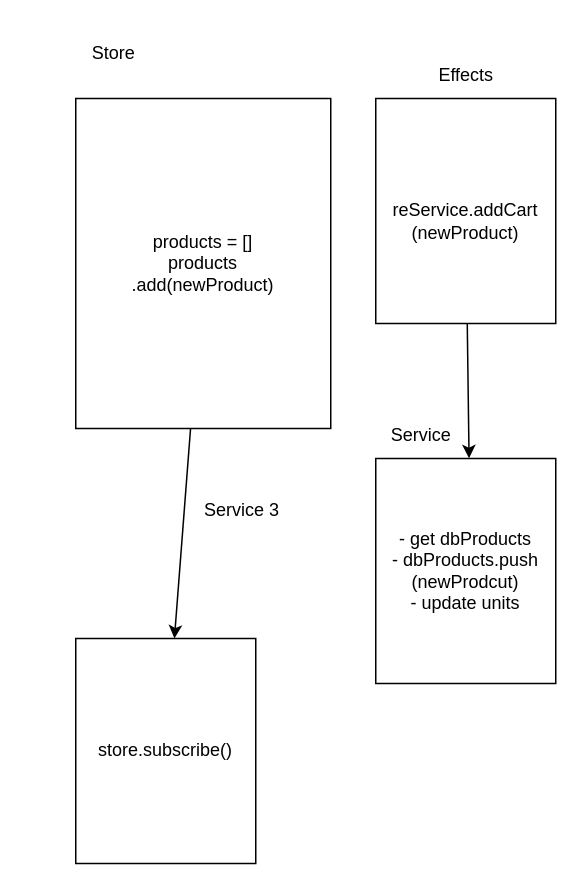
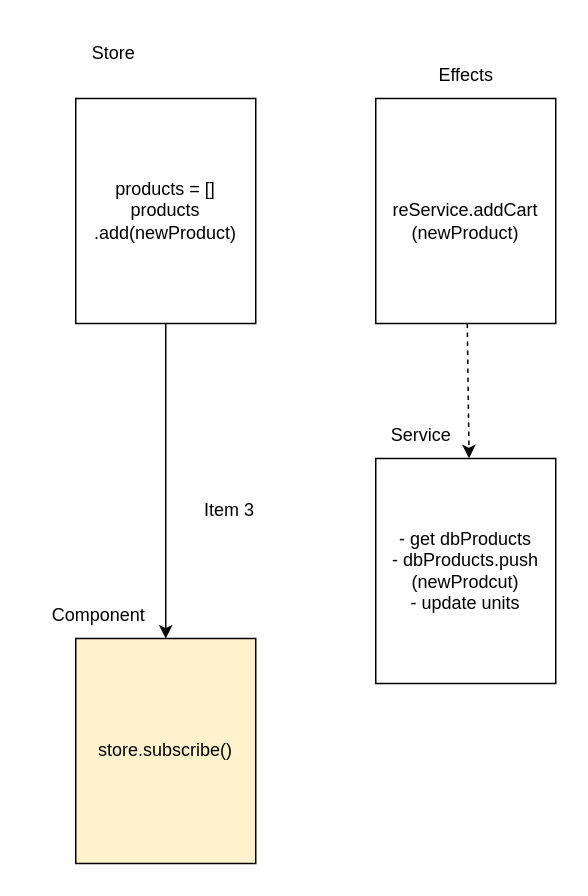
node "products = [] products .add(newProduct)": size 255x330 -> 180x225
edge "reService.addCart (newProduct)" -> "Service": style solid -> dashed
node "Service 3": label "Service 3" -> "Item 3"
node "Component": added
node "store.subscribe()": fillcolor #ffffff -> #fff2cc
